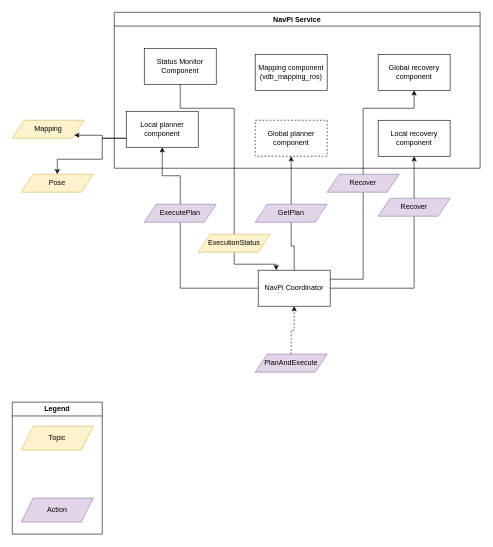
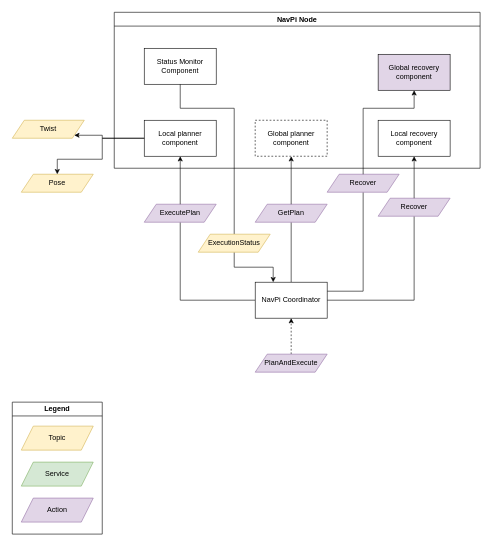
node "NavPi Service": label "NavPi Service" -> "NavPi Node"
node "Mapping component (vdb_mapping_ros)": removed
node "Global recovery component": fillcolor #ffffff -> #e1d5e7
node "Mapping": label "Mapping" -> "Twist"
node "Local planner component": moved (162, 129) -> (180, 138)
node "NavPi Coordinator": moved (294, 288) -> (291, 300)
node "Service": added
